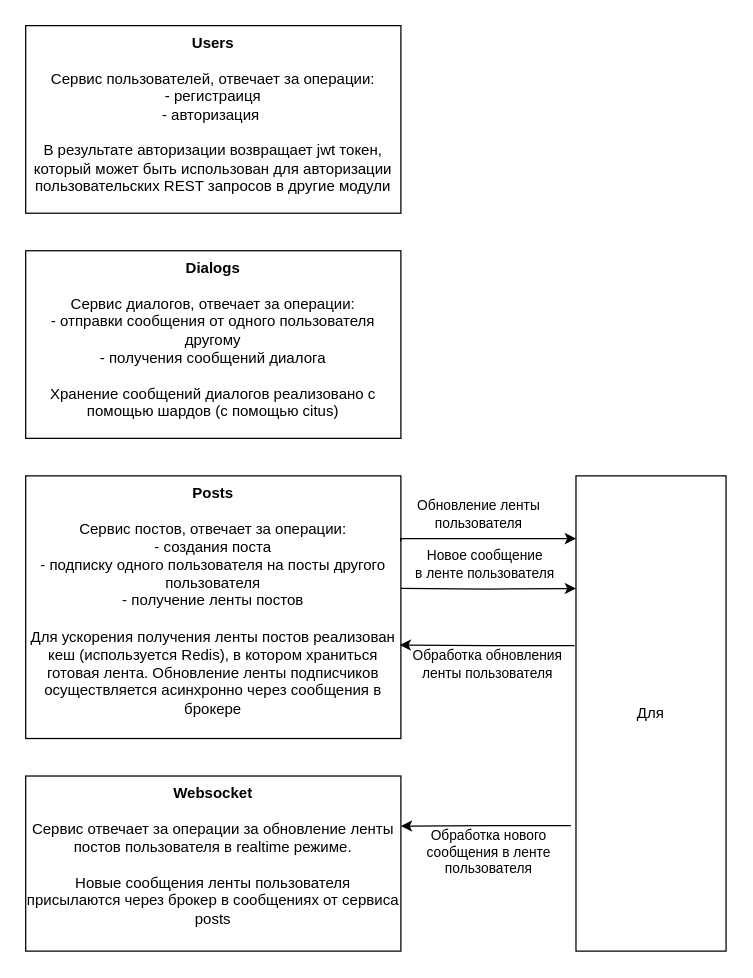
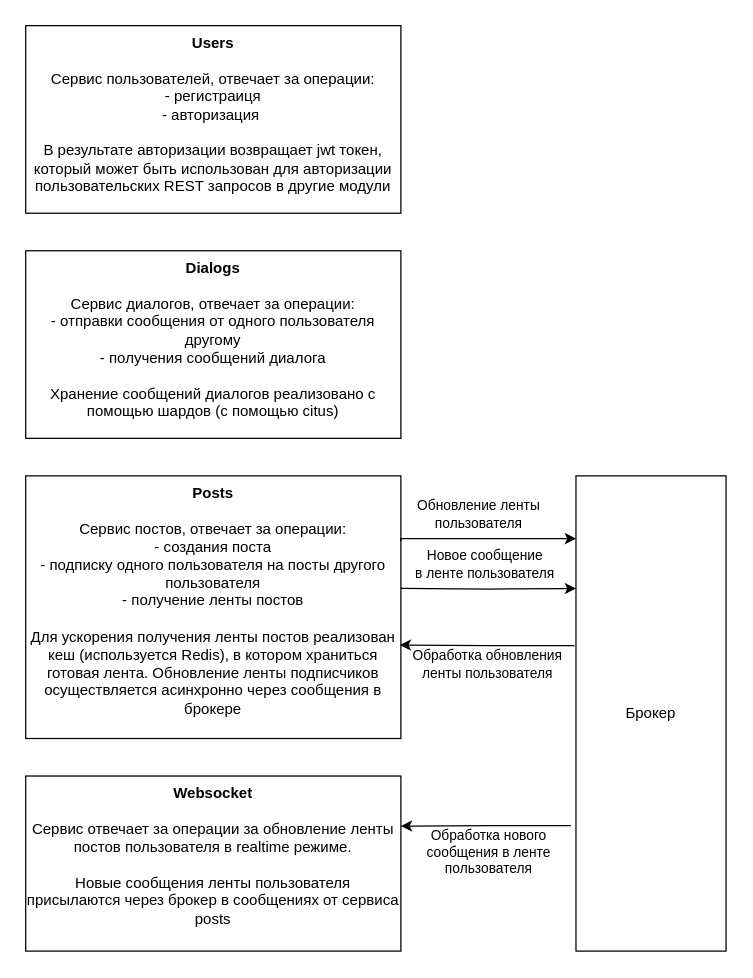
node "Для": label "Для" -> "Брокер"
